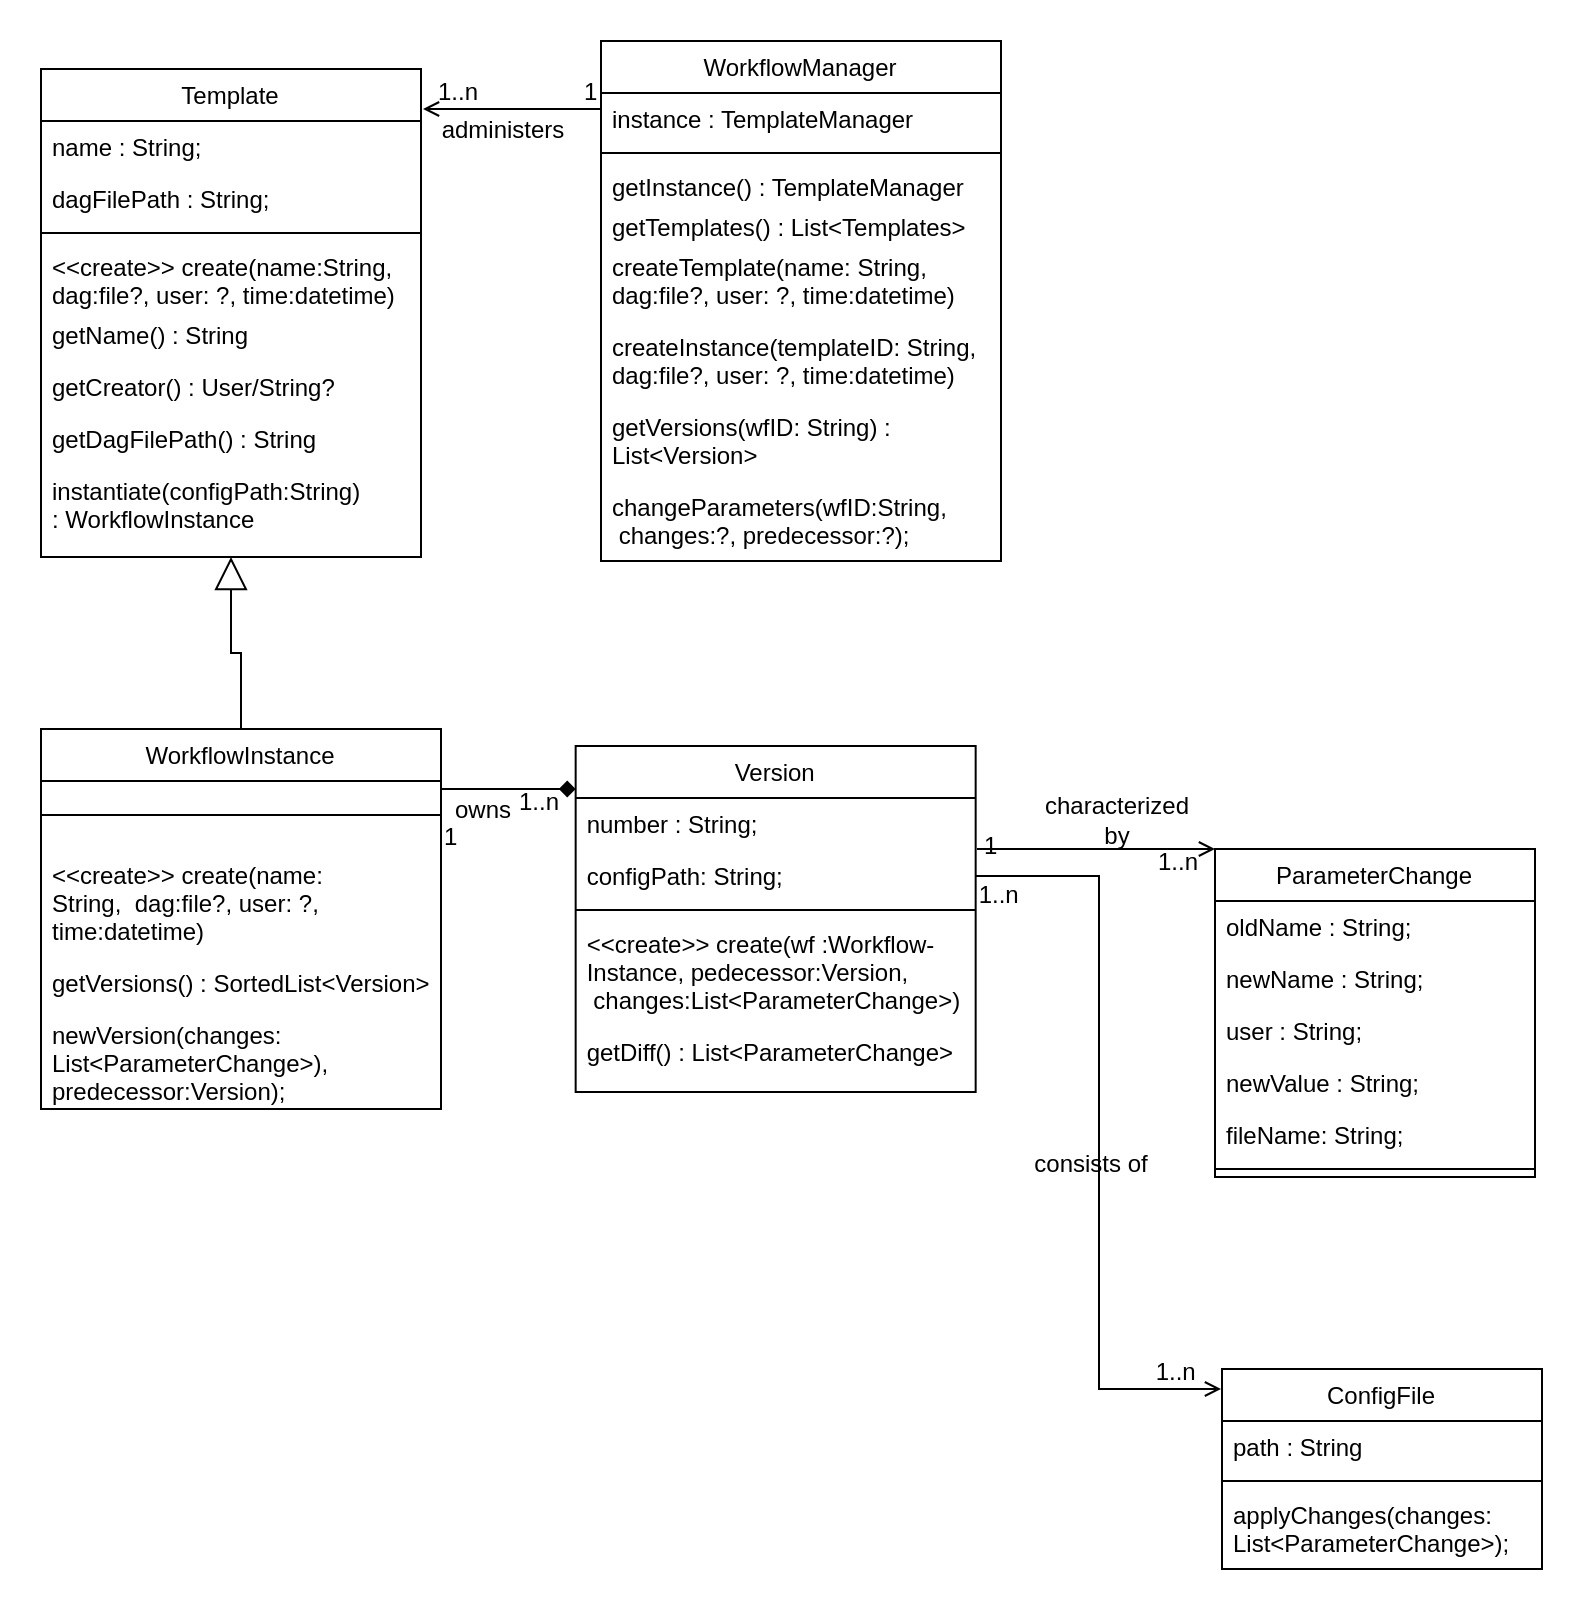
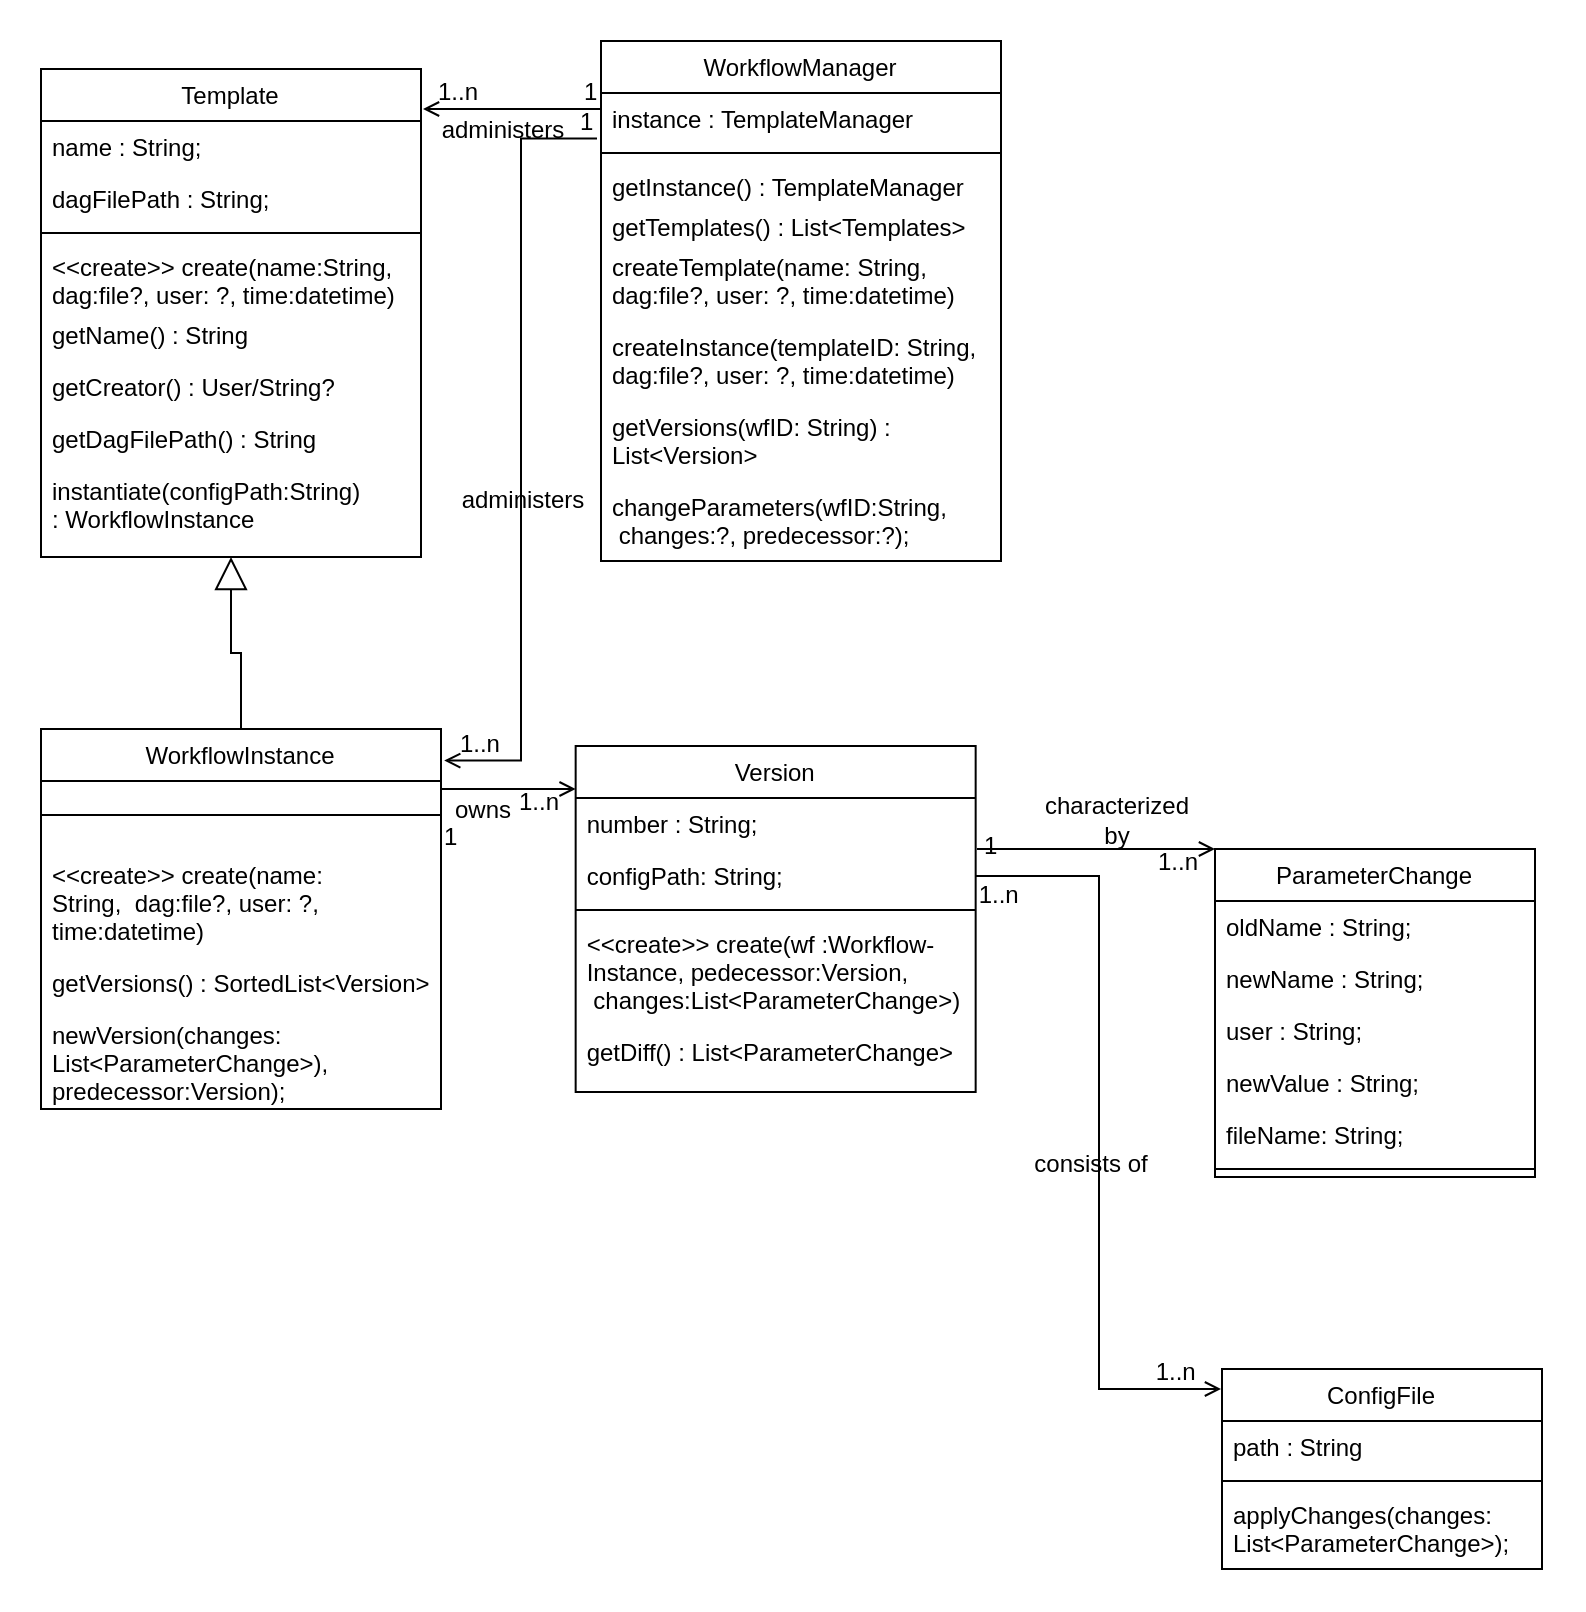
edge "instance : TemplateManager" -> "WorkflowInstance": added, labels "1", "administers", "1..n"
edge "WorkflowInstance" -> "Version": arrowhead diamond -> open
